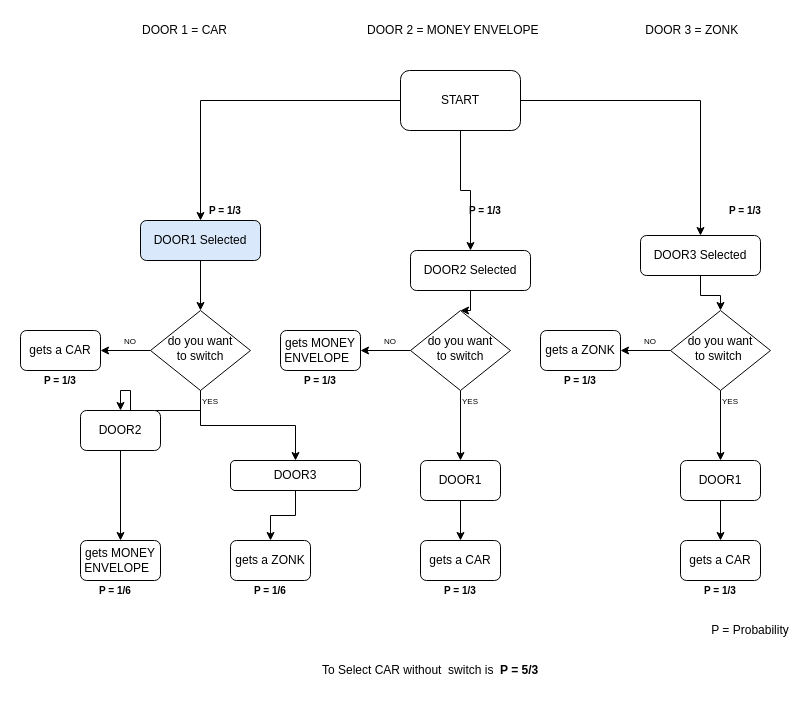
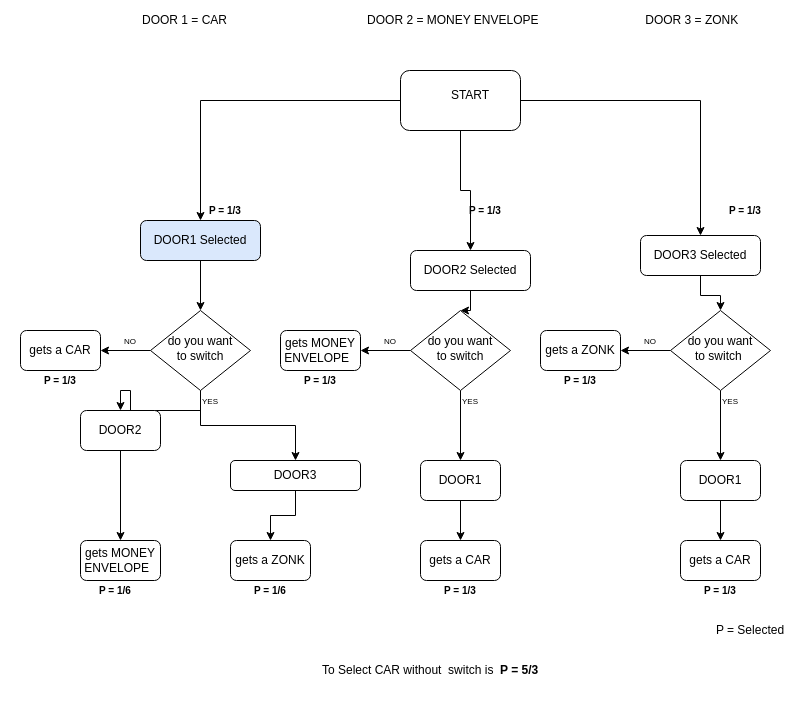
node "DOOR 1 = CAR DOOR 2 = MONEY ENVELOPE DOOR 3 = ZONK": moved (456, 31) -> (456, 21)
node "START": moved (461, 101) -> (471, 96)
node "P = Probability": label "P = Probability" -> "P = Selected"
